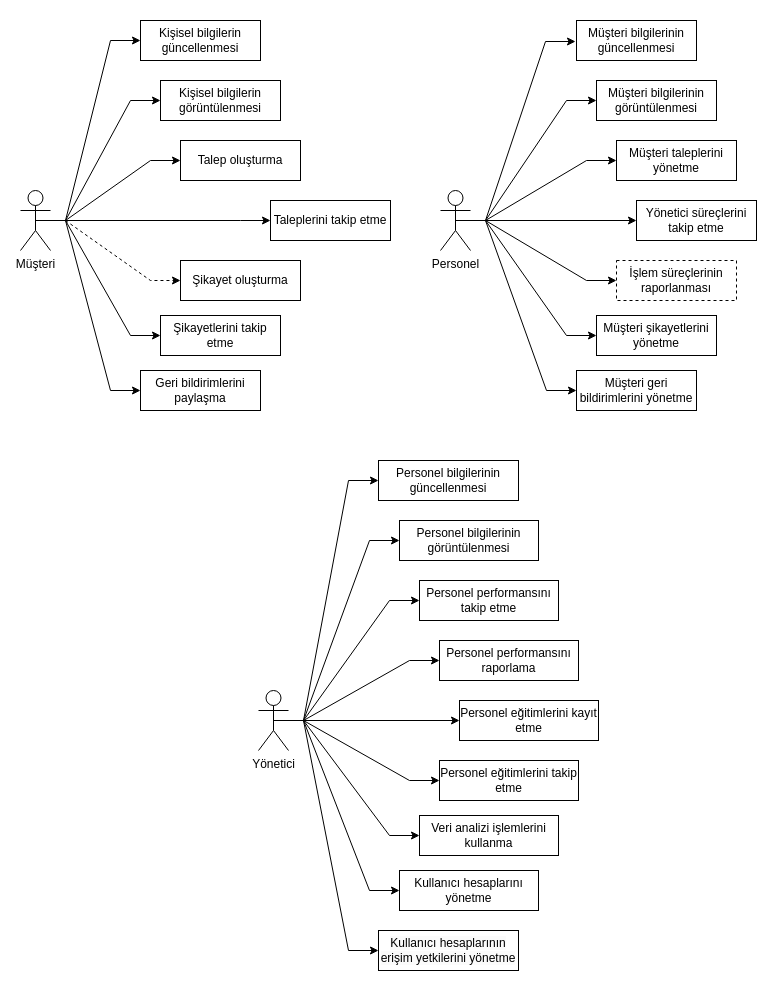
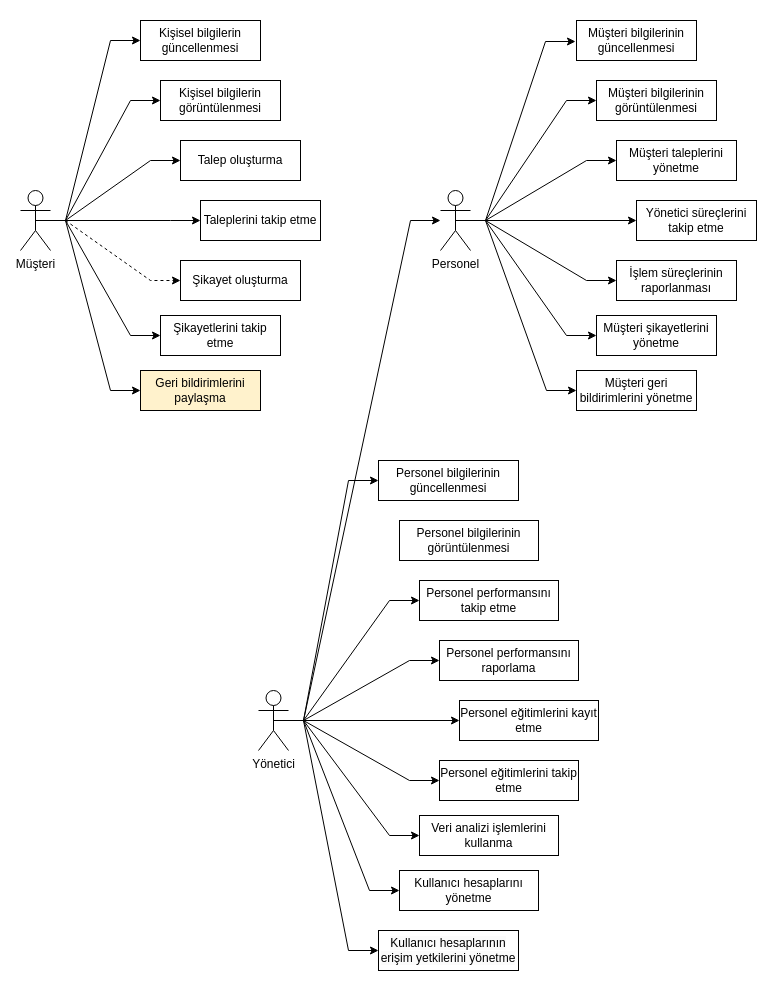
node "Taleplerini takip etme": moved (331, 221) -> (261, 221)
node "İşlem süreçlerinin raporlanması": style dashed -> solid
node "Geri bildirimlerini paylaşma": fillcolor #ffffff -> #fff2cc
edge "Yönetici" -> "Personel bilgilerinin görüntülenmesi": now "Yönetici" -> "Personel"
